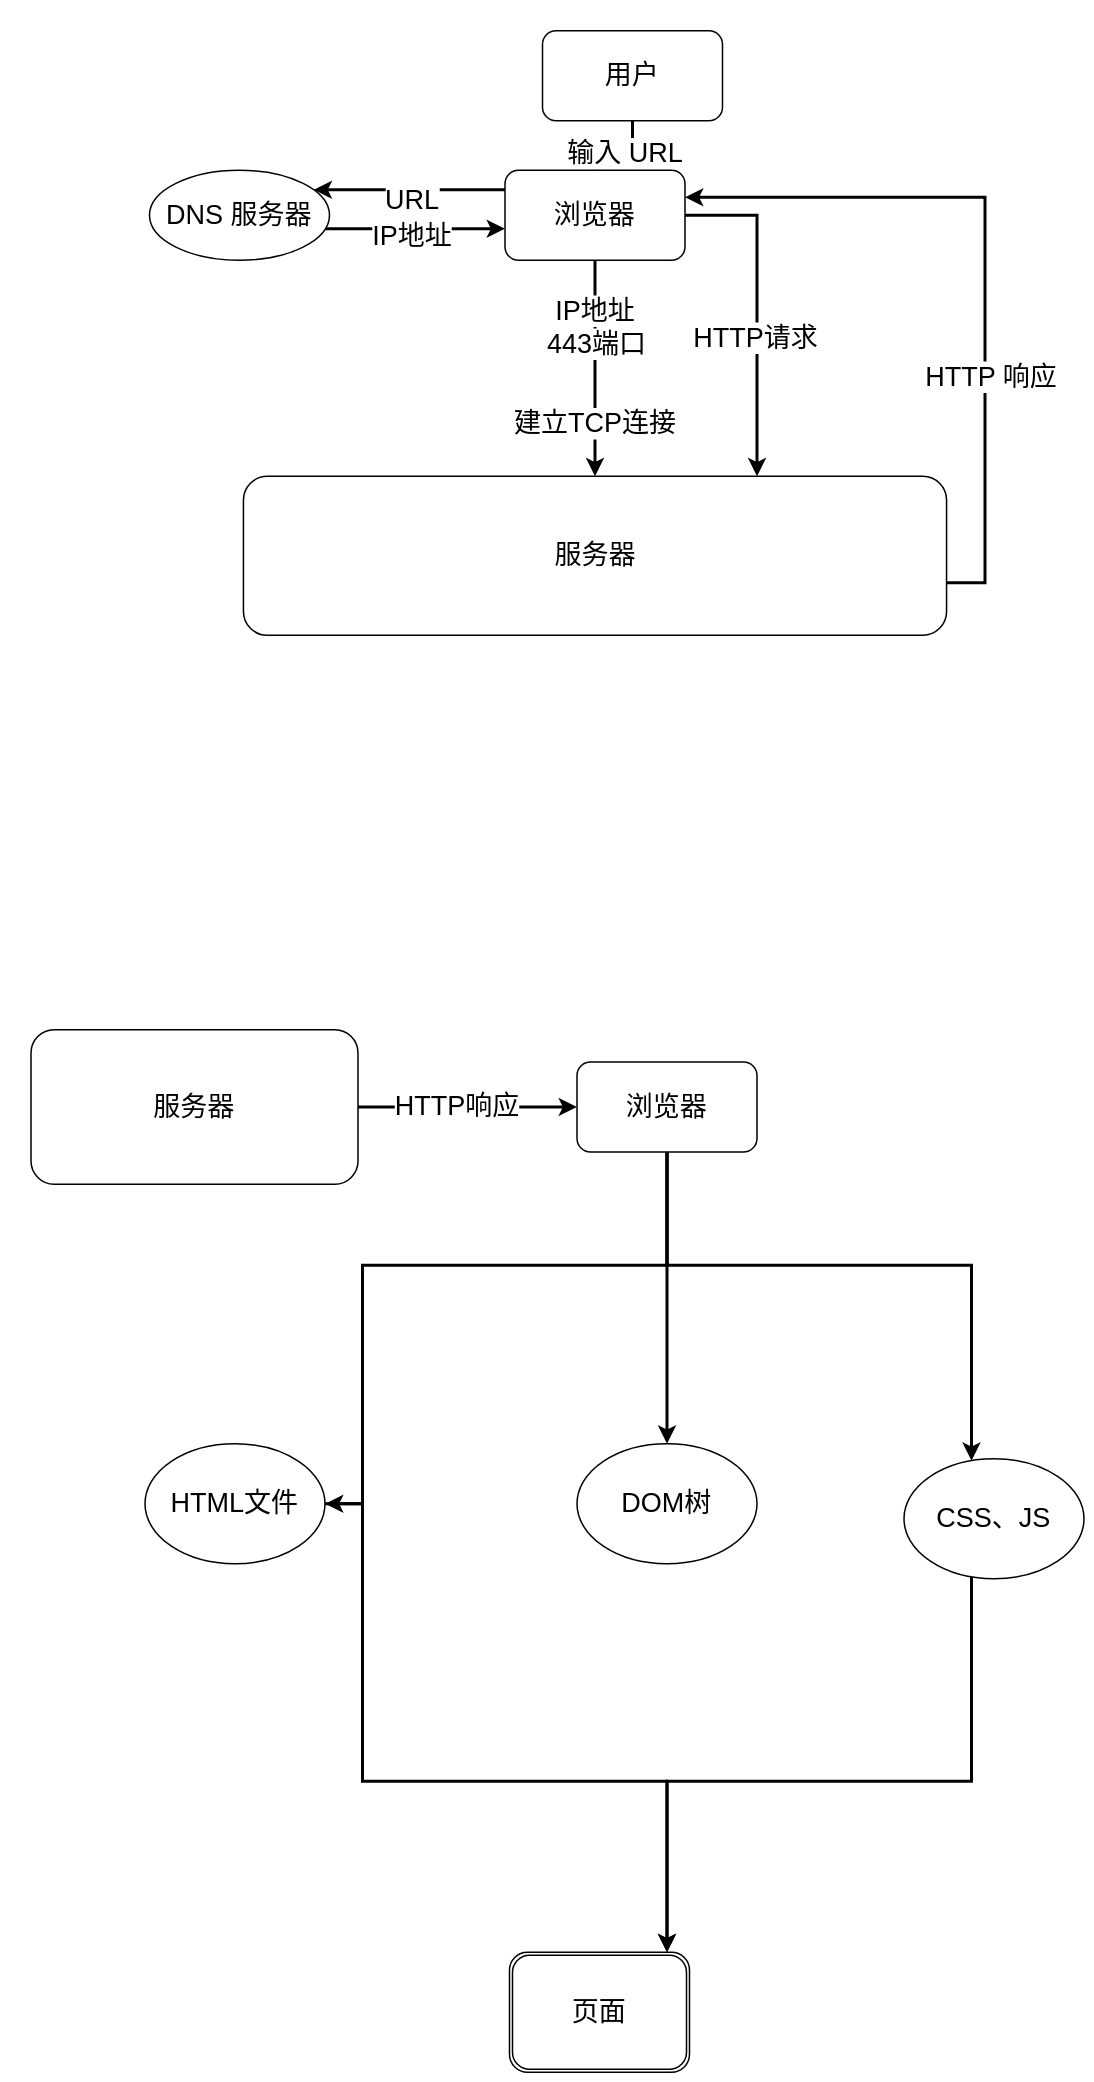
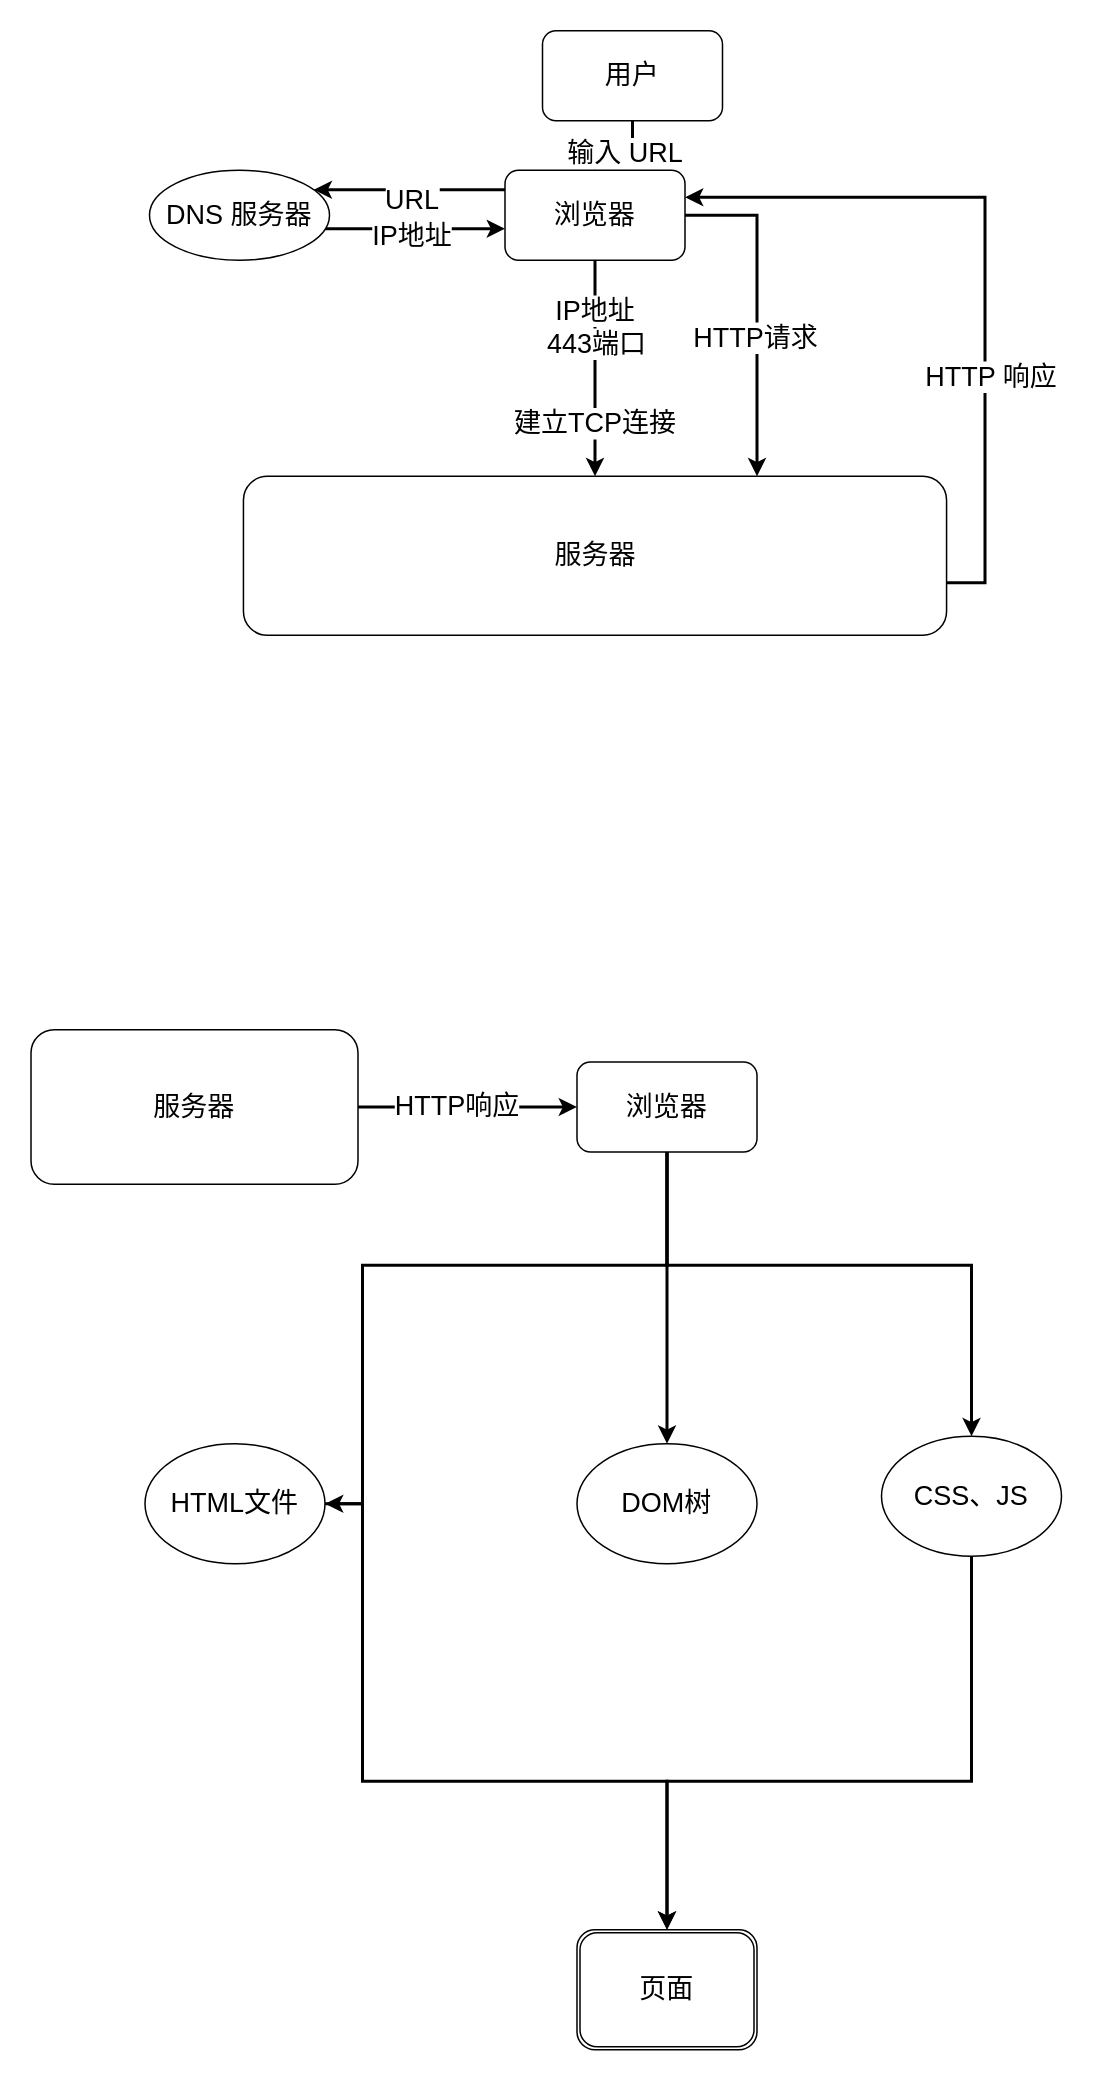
node "CSS、JS": moved (994, 1519) -> (971, 1496)
node "页面": moved (599, 2012) -> (667, 1990)
